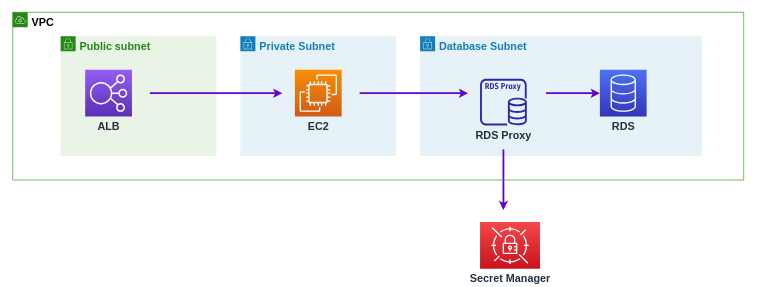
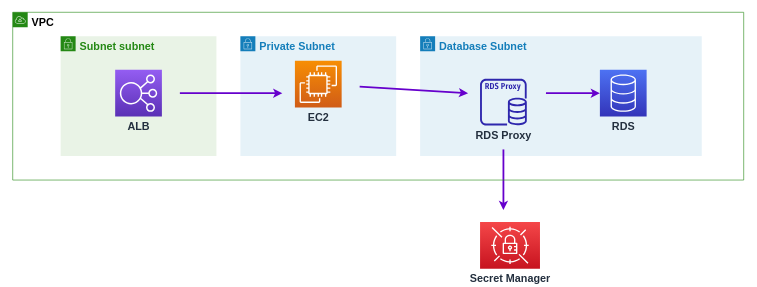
node "Public subnet": label "Public subnet" -> "Subnet subnet"
node "ALB": moved (108, 93) -> (138, 93)
node "EC2": moved (318, 93) -> (318, 84)
